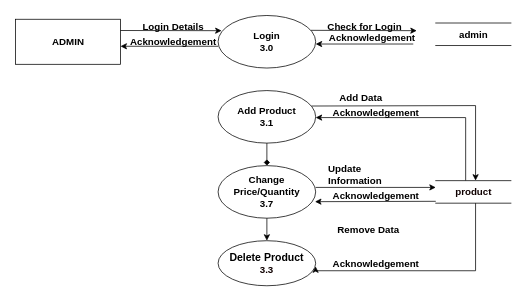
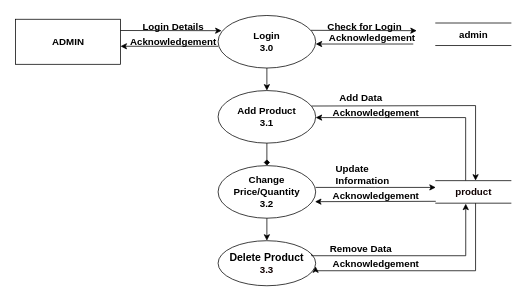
edge "Login 3.0" -> "Add Product 3.1": added
node "Update Information": moved (364, 169) -> (372, 169)
node "Change Price/Quantity 3.7": label "Change Price/Quantity 3.7" -> "Change Price/Quantity 3.2"
node "Remove Data": moved (368, 229) -> (360, 248)
edge "Delete Product 3.3" -> "product": added
